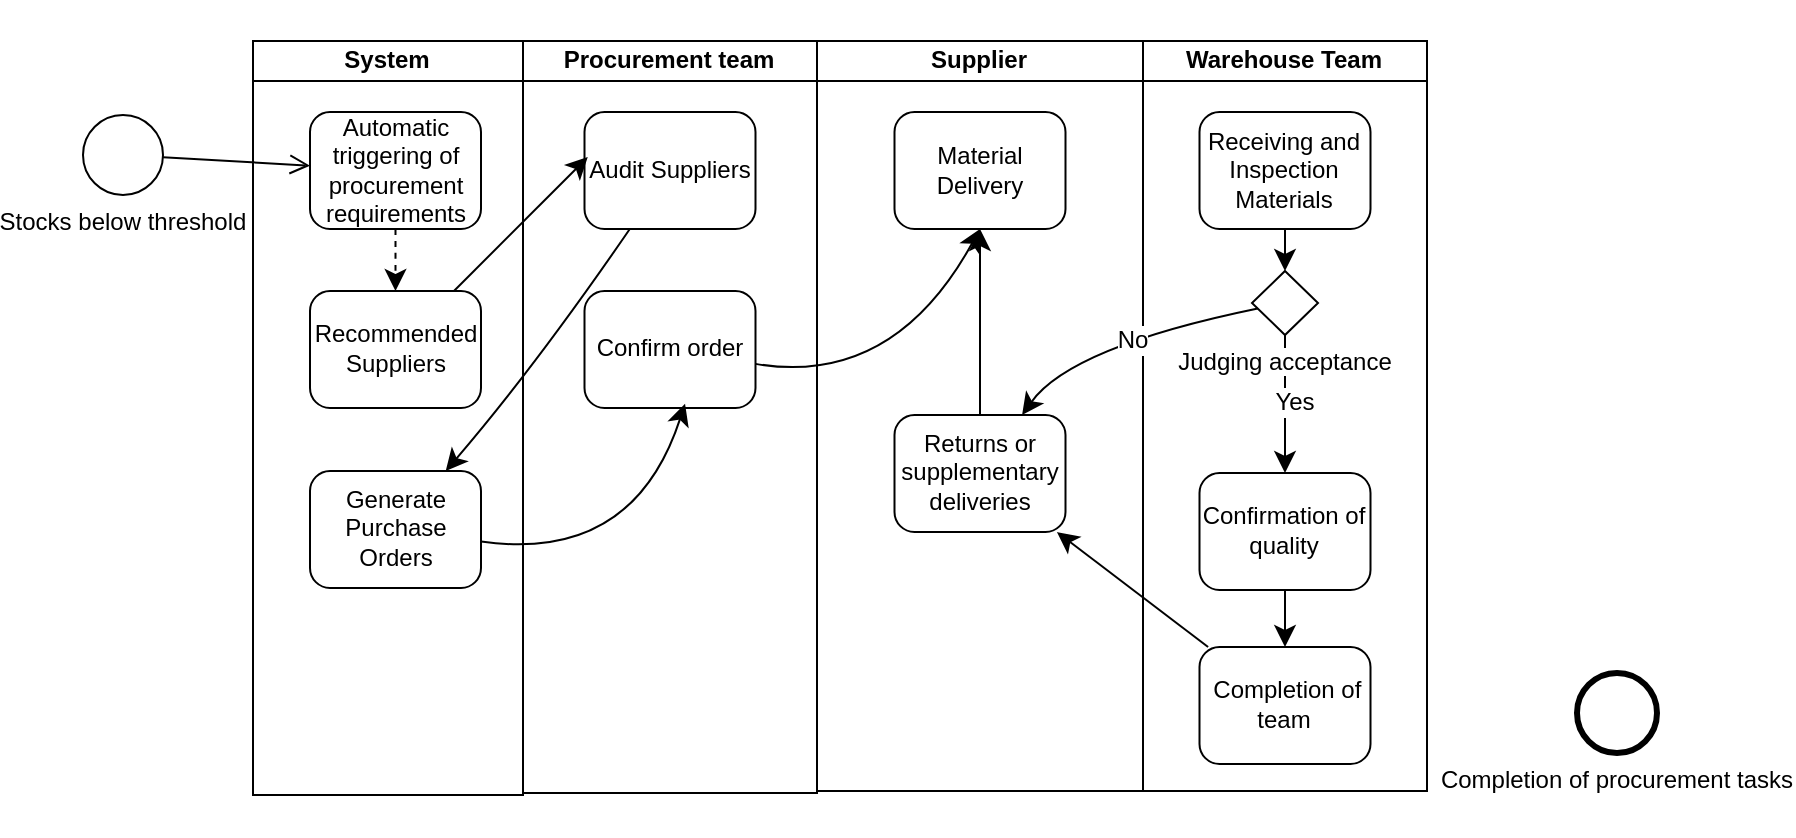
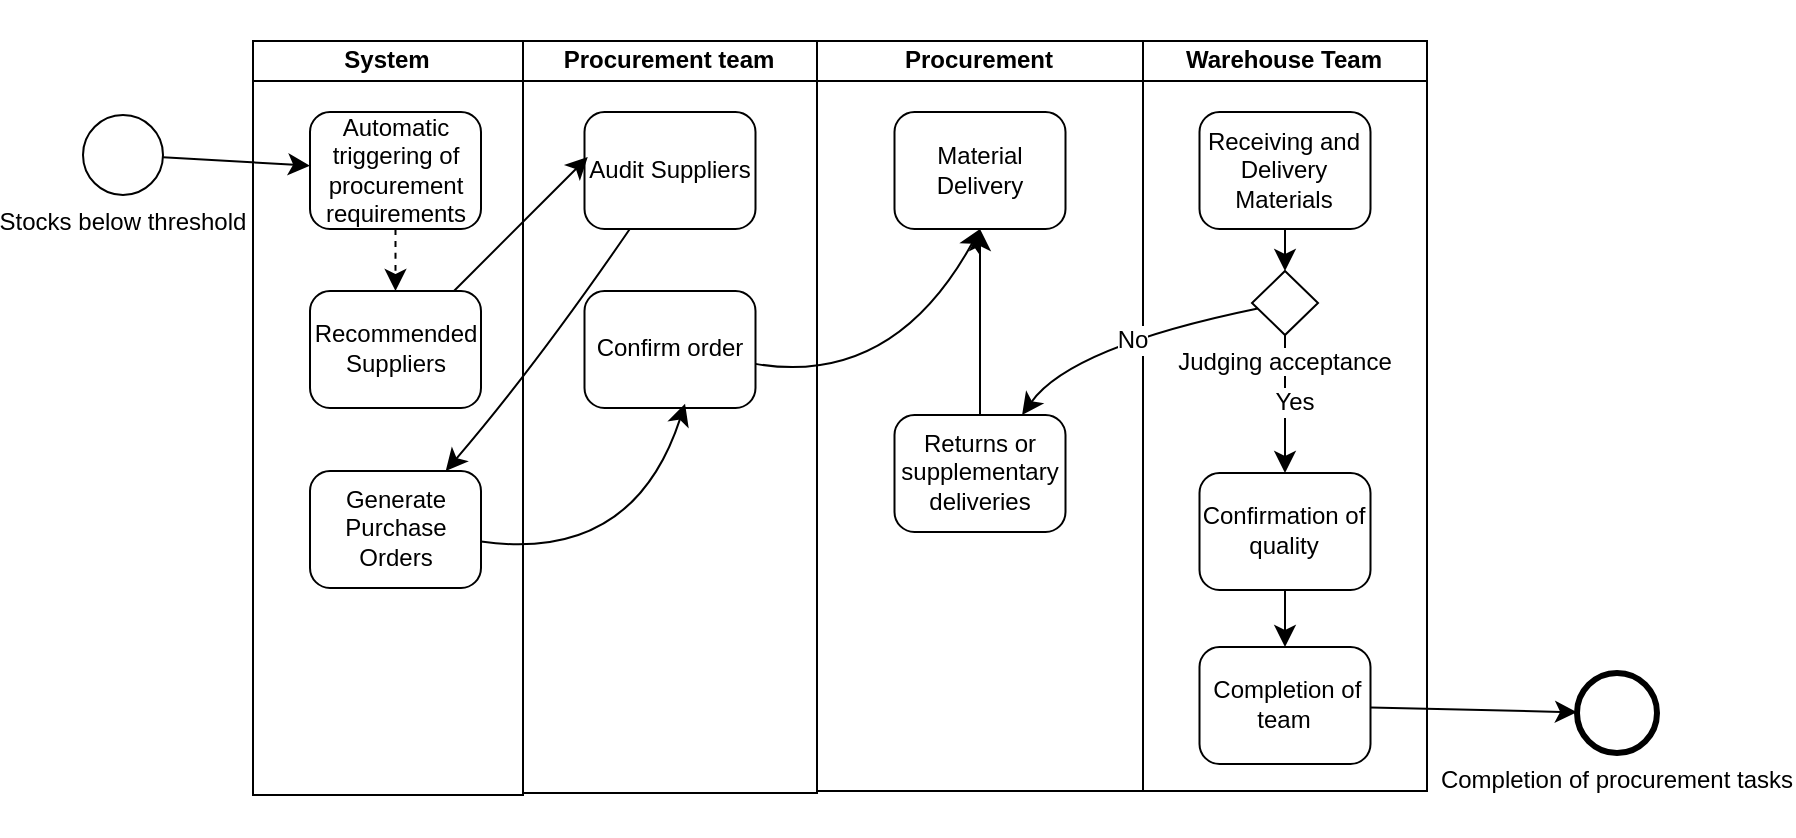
node "Supplier": label "Supplier" -> "Procurement"
edge "Stocks below threshold" -> "Automatic triggering of procurement requirements": arrowhead open -> classic
node "Receiving and Inspection Materials": label "Receiving and Inspection Materials" -> "Receiving and Delivery Materials"
edge "Completion of team" -> "Returns or supplementary deliveries": now "Completion of team" -> "Completion of procurement tasks"
